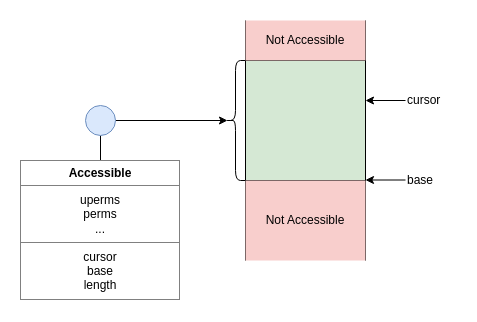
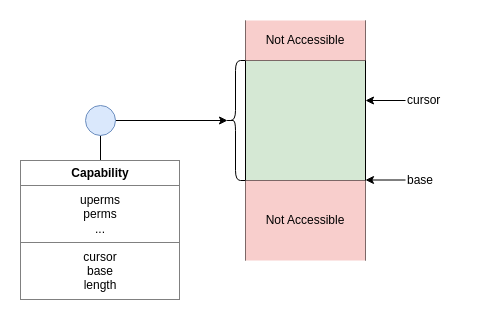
node "Accessible uperms perms ... cursor base length": label "Accessible uperms perms ... cursor base length" -> "Capability uperms perms ... cursor base length"
